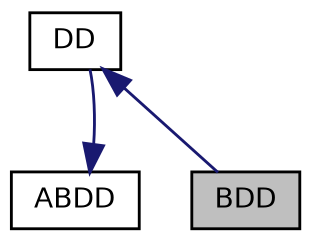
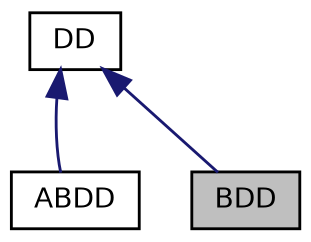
edge "DD" -> "ABDD": reversed
